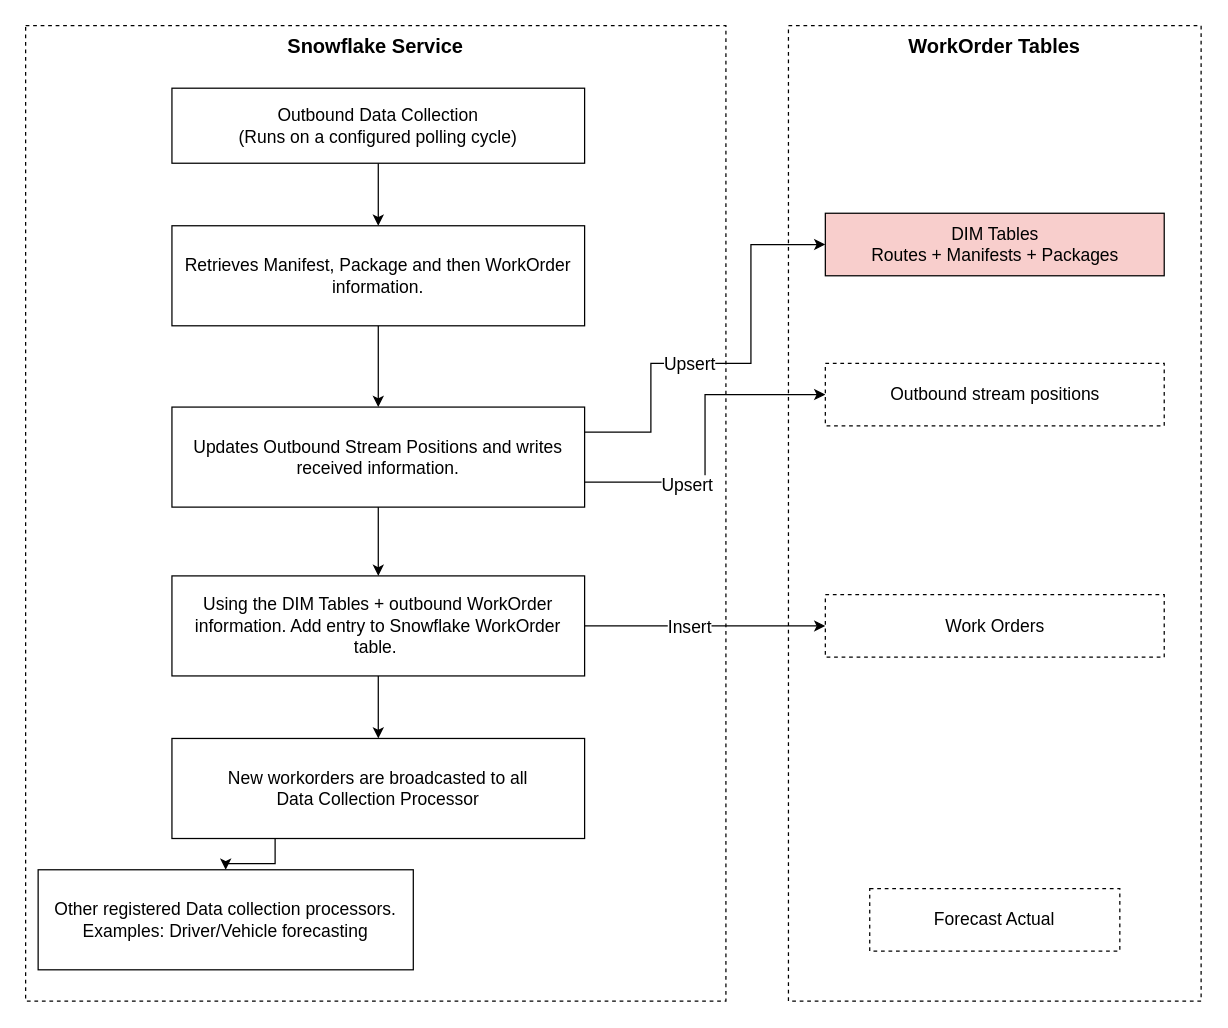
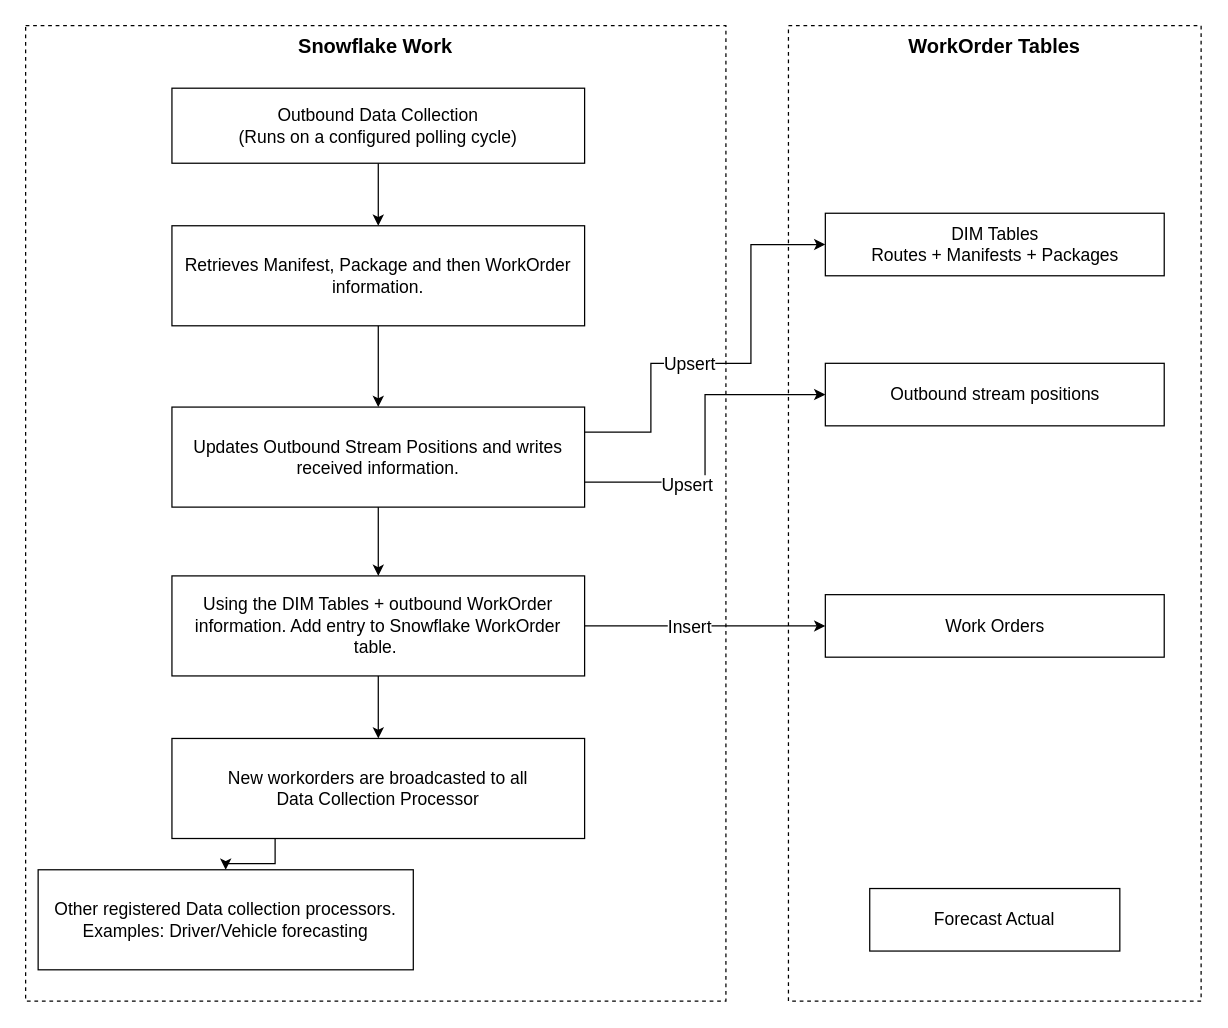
node "Snowflake Service": label "Snowflake Service" -> "Snowflake Work"
node "DIM Tables Routes + Manifests + Packages": fillcolor #f8cecc -> #ffffff
node "Outbound stream positions": style dashed -> solid
node "Work Orders": style dashed -> solid
node "Forecast Actual": style dashed -> solid
